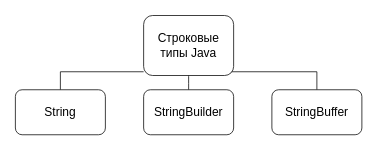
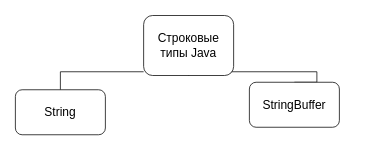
edge "Строковые типы Java" -- "StringBuilder": removed
node "StringBuilder": removed
node "StringBuffer": moved (317, 112) -> (294, 105)
